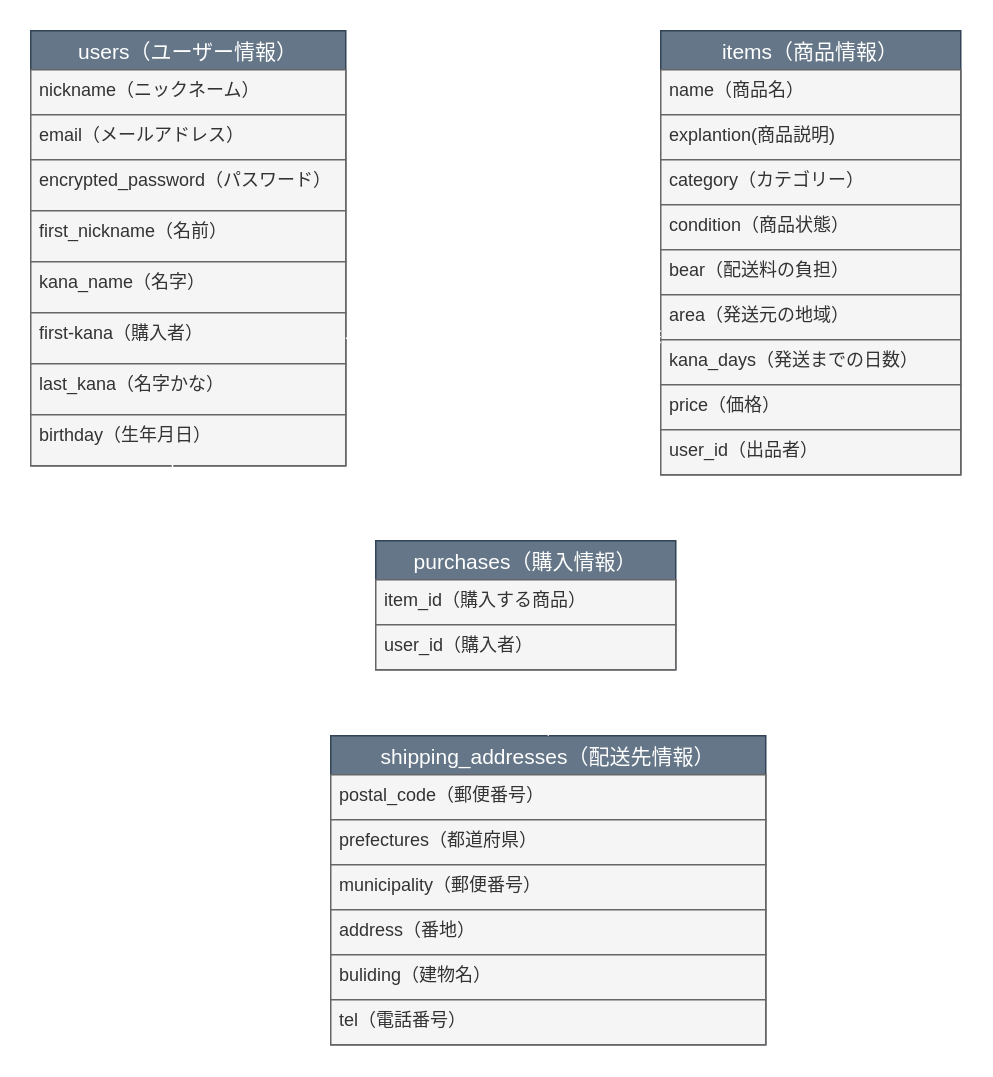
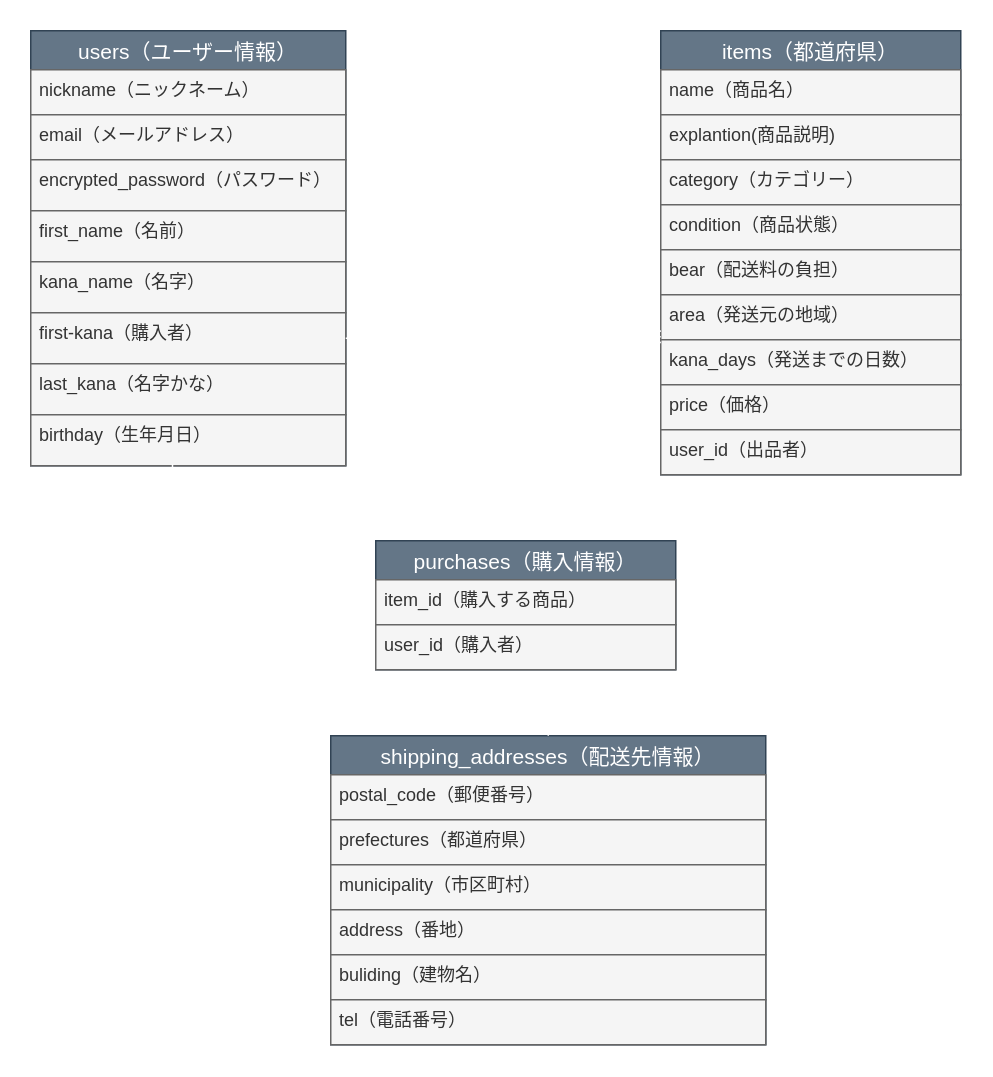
node "items（商品情報）": label "items（商品情報）" -> "items（都道府県）"
node "first_nickname（名前）": label "first_nickname（名前）" -> "first_name（名前）"
node "municipality（郵便番号）": label "municipality（郵便番号）" -> "municipality（市区町村）"
